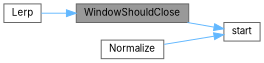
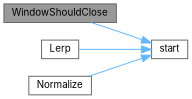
edge "Lerp" -> "WindowShouldClose": now "Lerp" -> "start"
